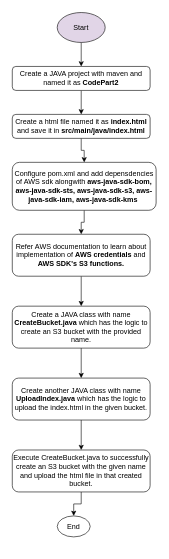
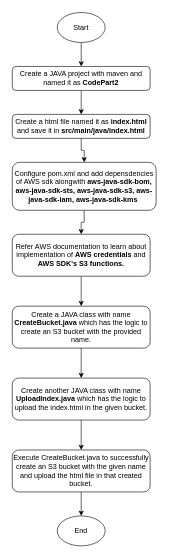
node "Start": fillcolor #e1d5e7 -> #ffffff
node "End": size 33x21 -> 48x30
